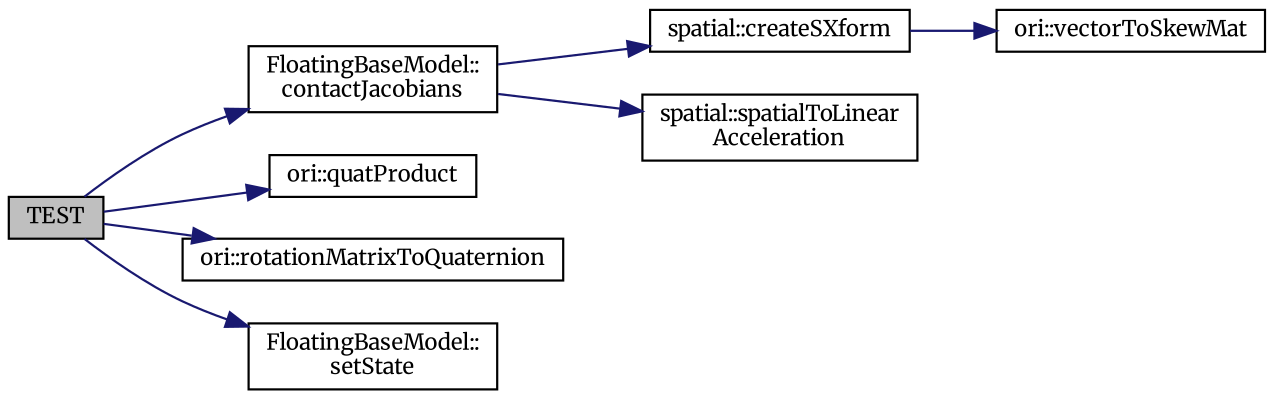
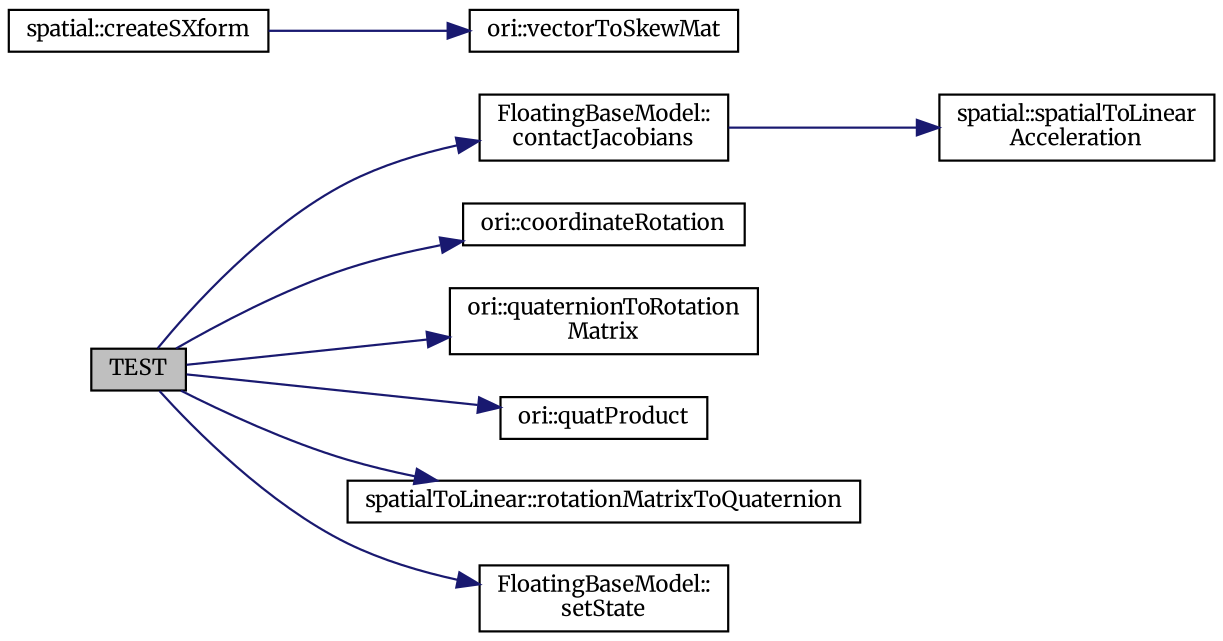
edge "FloatingBaseModel:: contactJacobians" -> "spatial::createSXform": removed
node "ori::coordinateRotation": added
node "ori::rotationMatrixToQuaternion": label "ori::rotationMatrixToQuaternion" -> "spatialToLinear::rotationMatrixToQuaternion"
node "ori::quaternionToRotation Matrix": added
